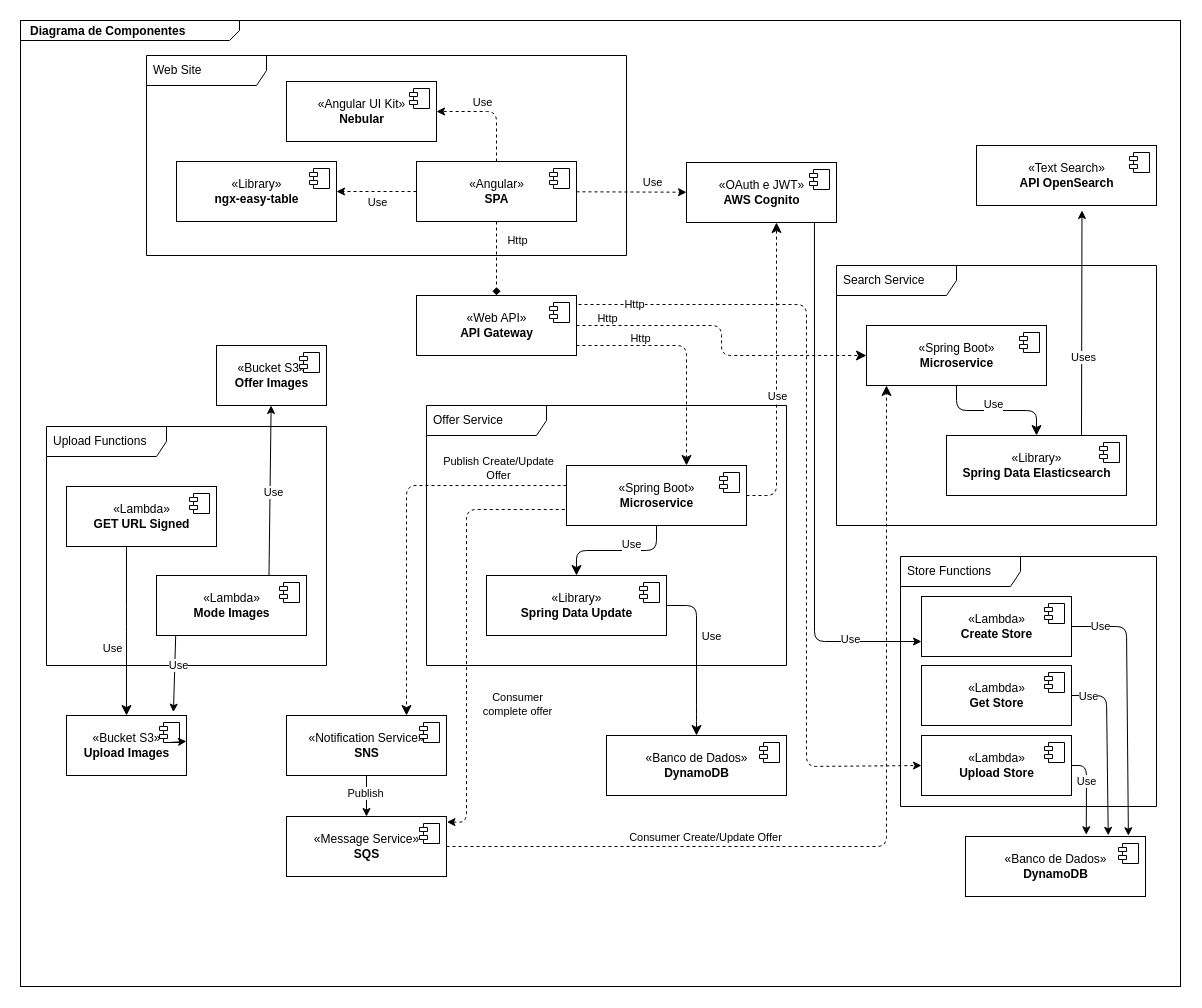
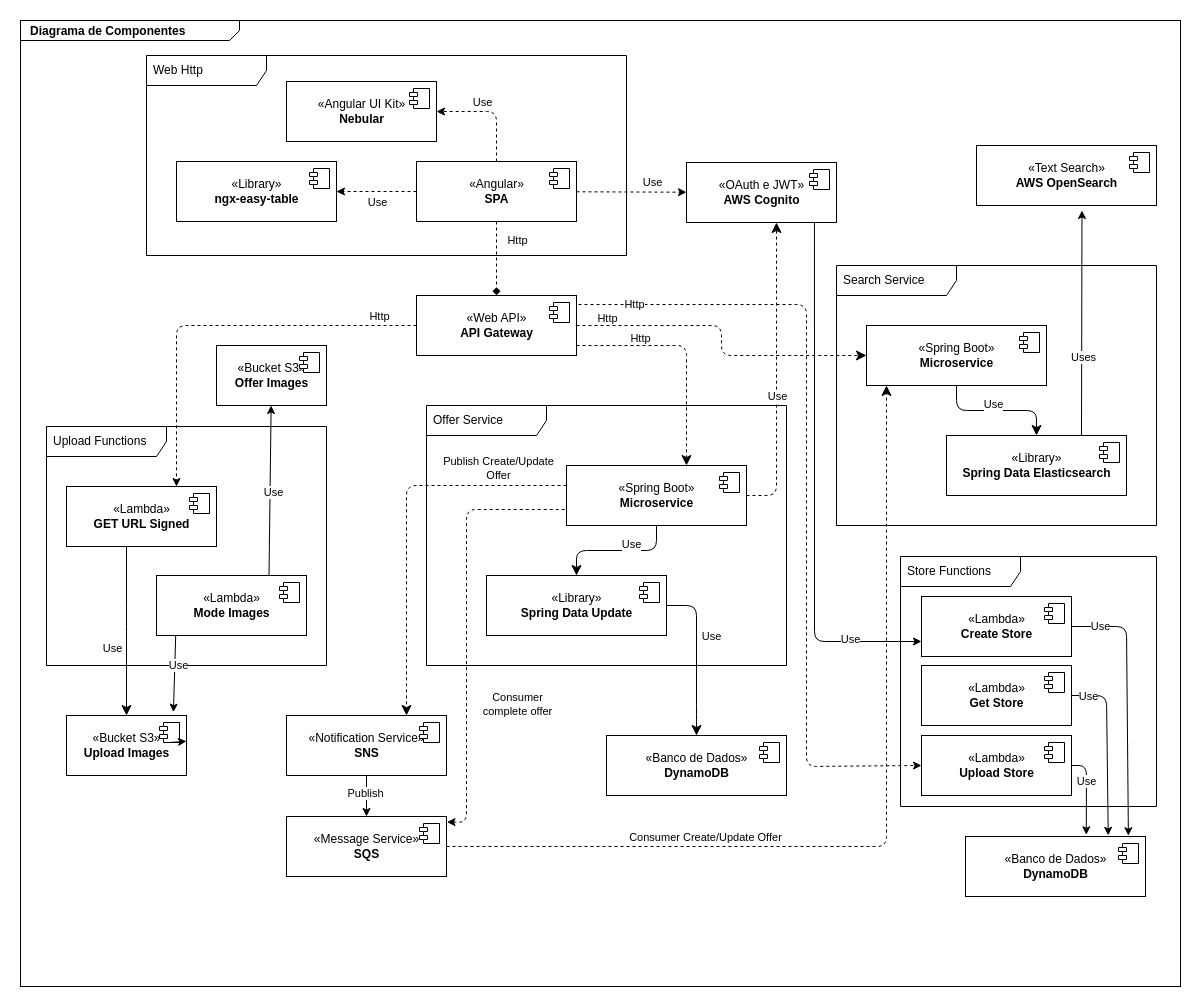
node "Web Site": label "Web Site" -> "Web Http"
node "«Text Search» API OpenSearch": label "«Text Search» API OpenSearch" -> "«Text Search» AWS OpenSearch"
edge "«Web API» API Gateway" -> "«Lambda» GET URL Signed": added, label "Http"
